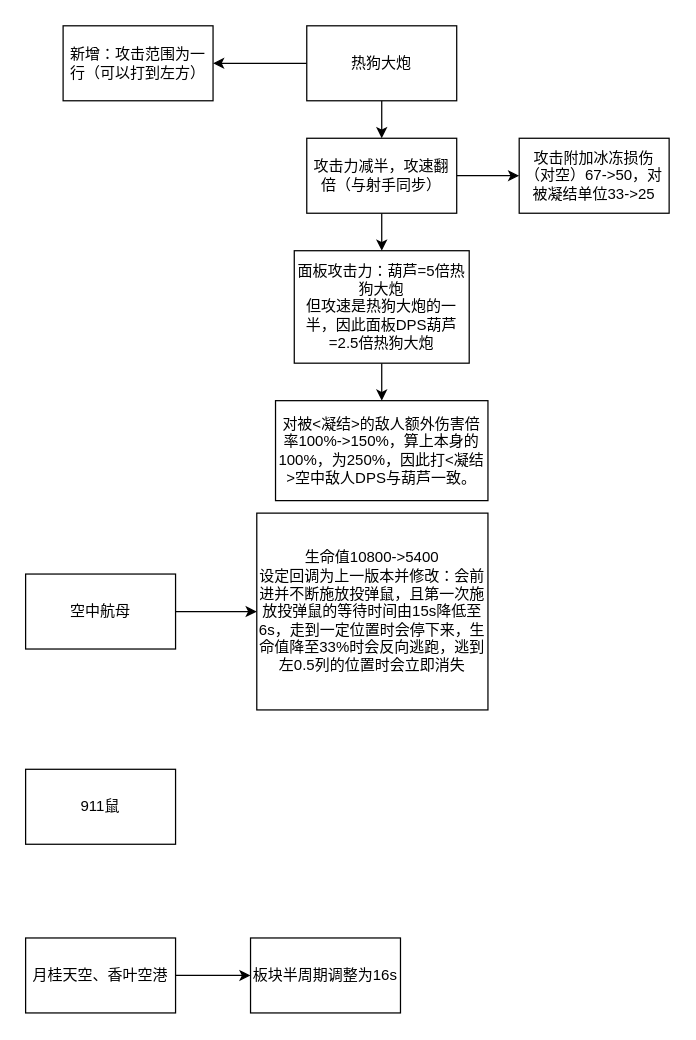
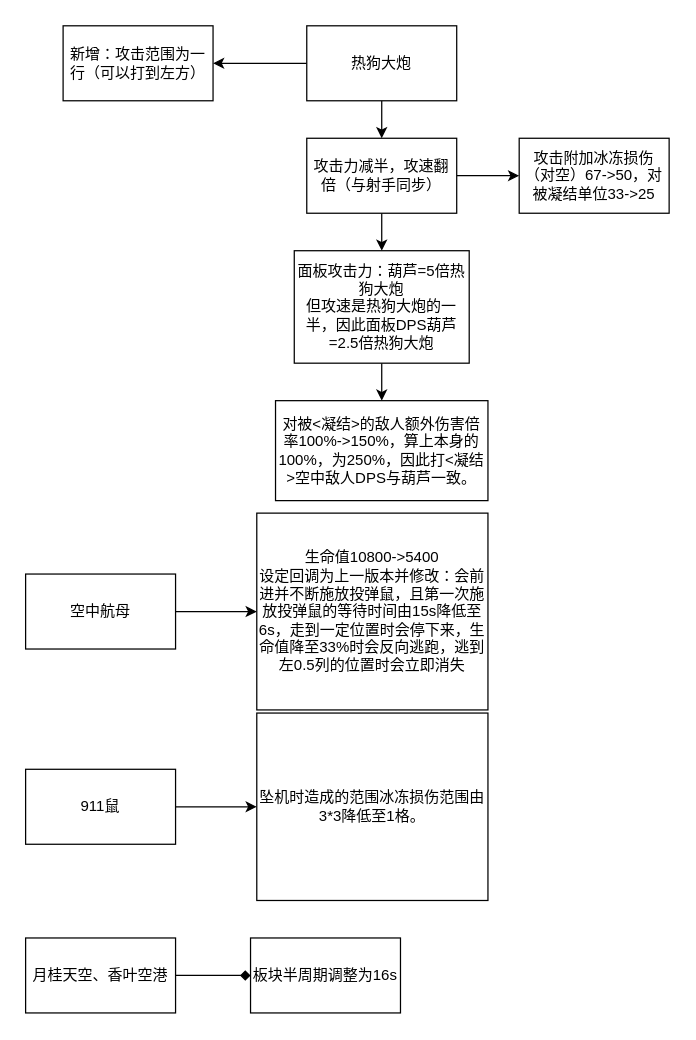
edge "911鼠" -> "坠机时造成的范围冰冻损伤范围由3*3降低至1格。": added
node "坠机时造成的范围冰冻损伤范围由3*3降低至1格。": added
edge "月桂天空、香叶空港" -> "板块半周期调整为16s": arrowhead classic -> diamond
